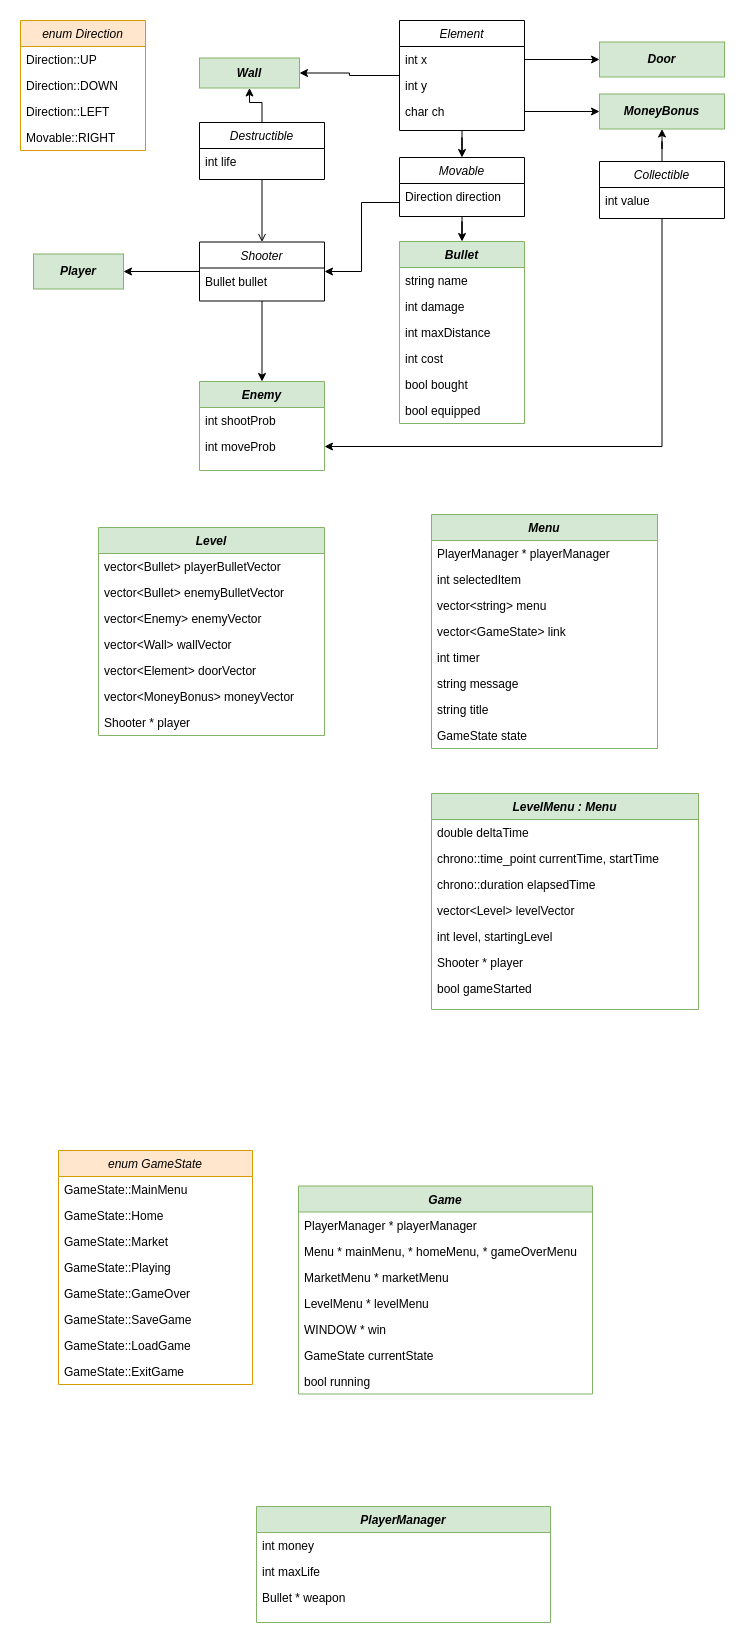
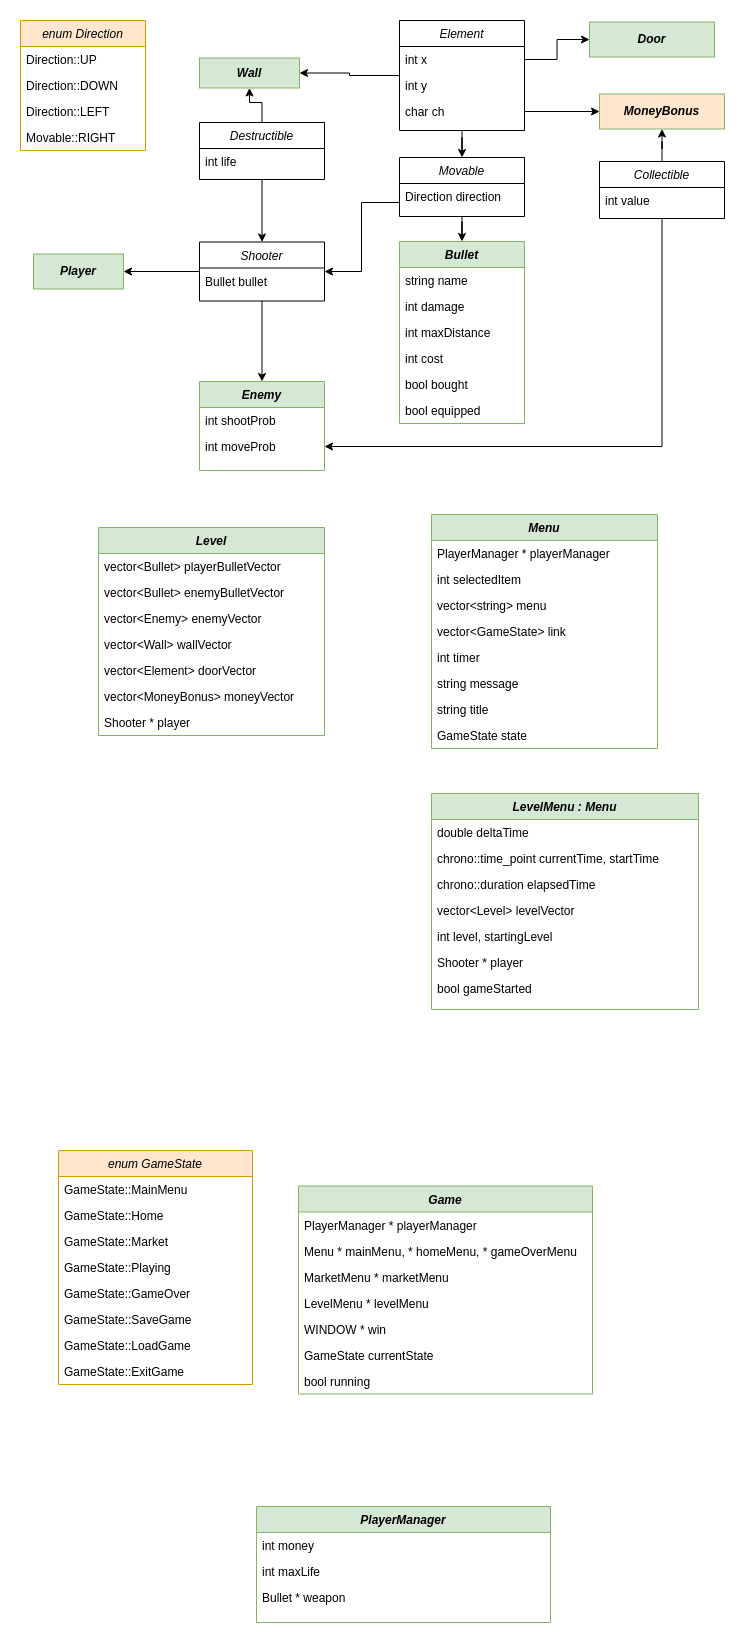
node "Door": moved (662, 60) -> (652, 40)
node "MoneyBonus": fillcolor #d5e8d4 -> #ffe6cc
edge "Destructible" -> "Shooter": arrowhead open -> classic
